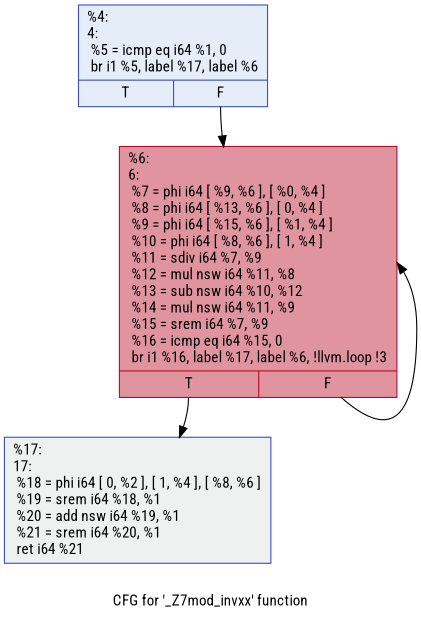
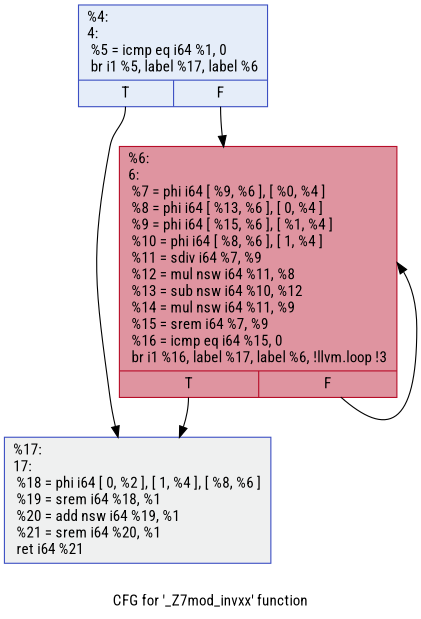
edge "%4:" -> "%17:": added
